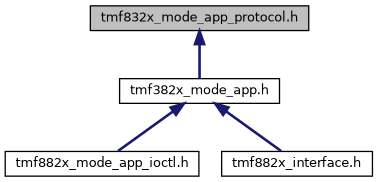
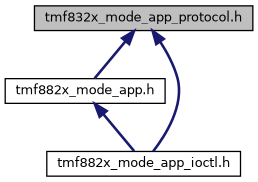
node "tmf382x_mode_app.h": label "tmf382x_mode_app.h" -> "tmf882x_mode_app.h"
edge "tmf882x_mode_app_ioctl.h" -> "tmf832x_mode_app_protocol.h": added
node "tmf882x_interface.h": removed
